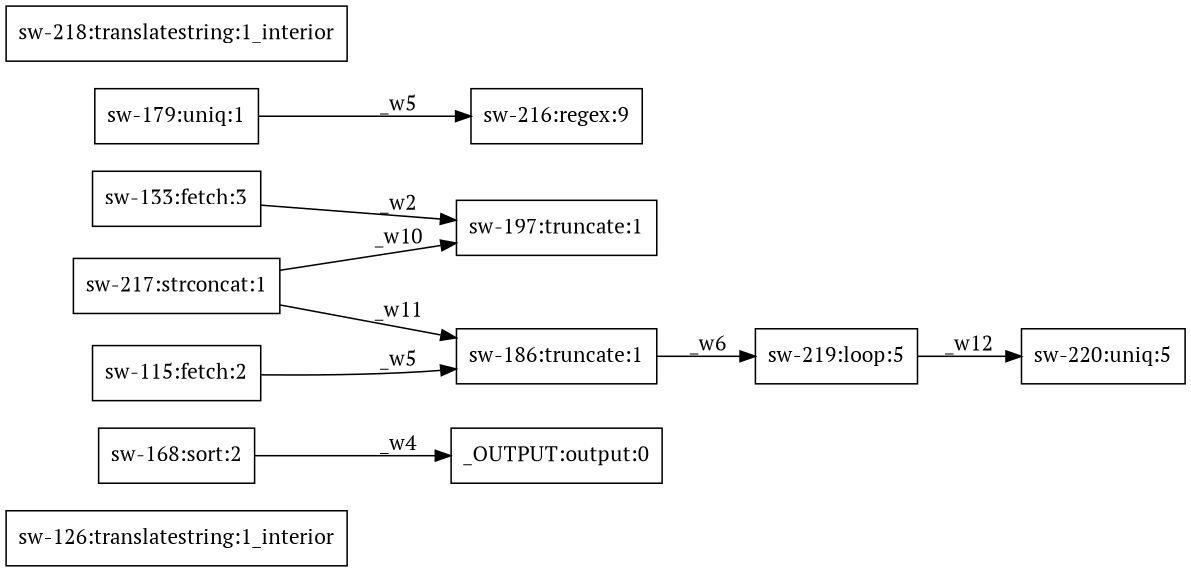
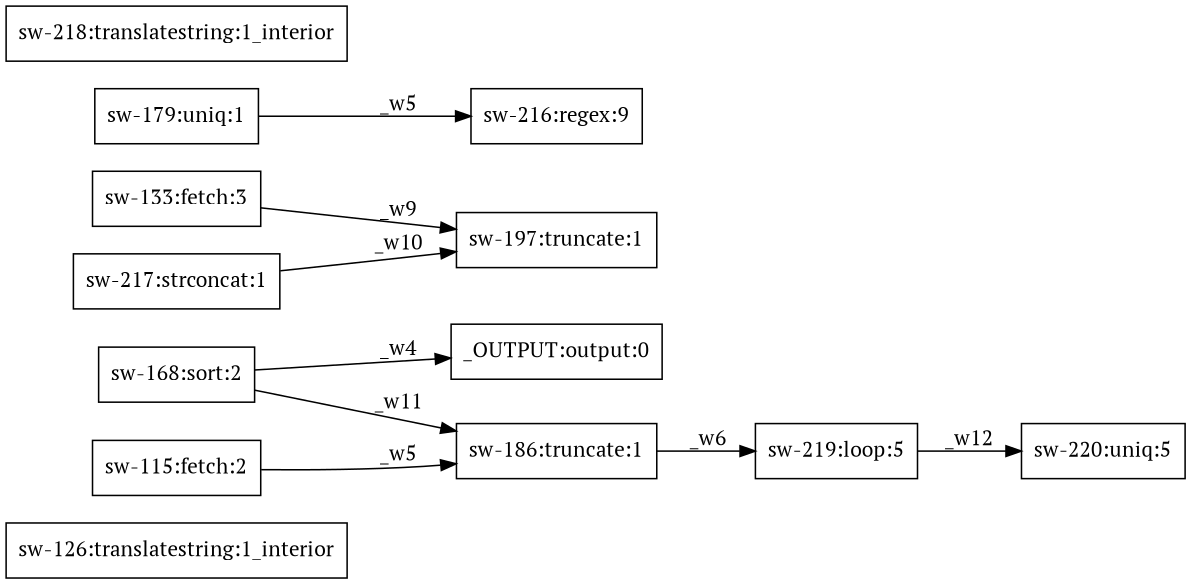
edge "sw-133:fetch:3" -> "sw-197:truncate:1": label "_w2" -> "_w9"
edge "sw-217:strconcat:1" -> "sw-186:truncate:1": now "sw-168:sort:2" -> "sw-186:truncate:1"
